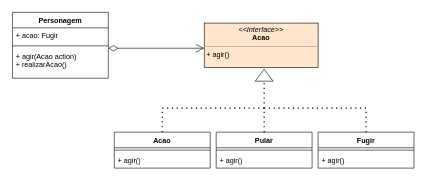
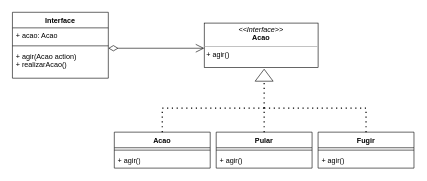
node "Personagem": label "Personagem" -> "Interface"
node "+ acao: Fugir": label "+ acao: Fugir" -> "+ acao: Acao"
node "<<Interface>> Acao + agir()": fillcolor #ffe6cc -> #ffffff
